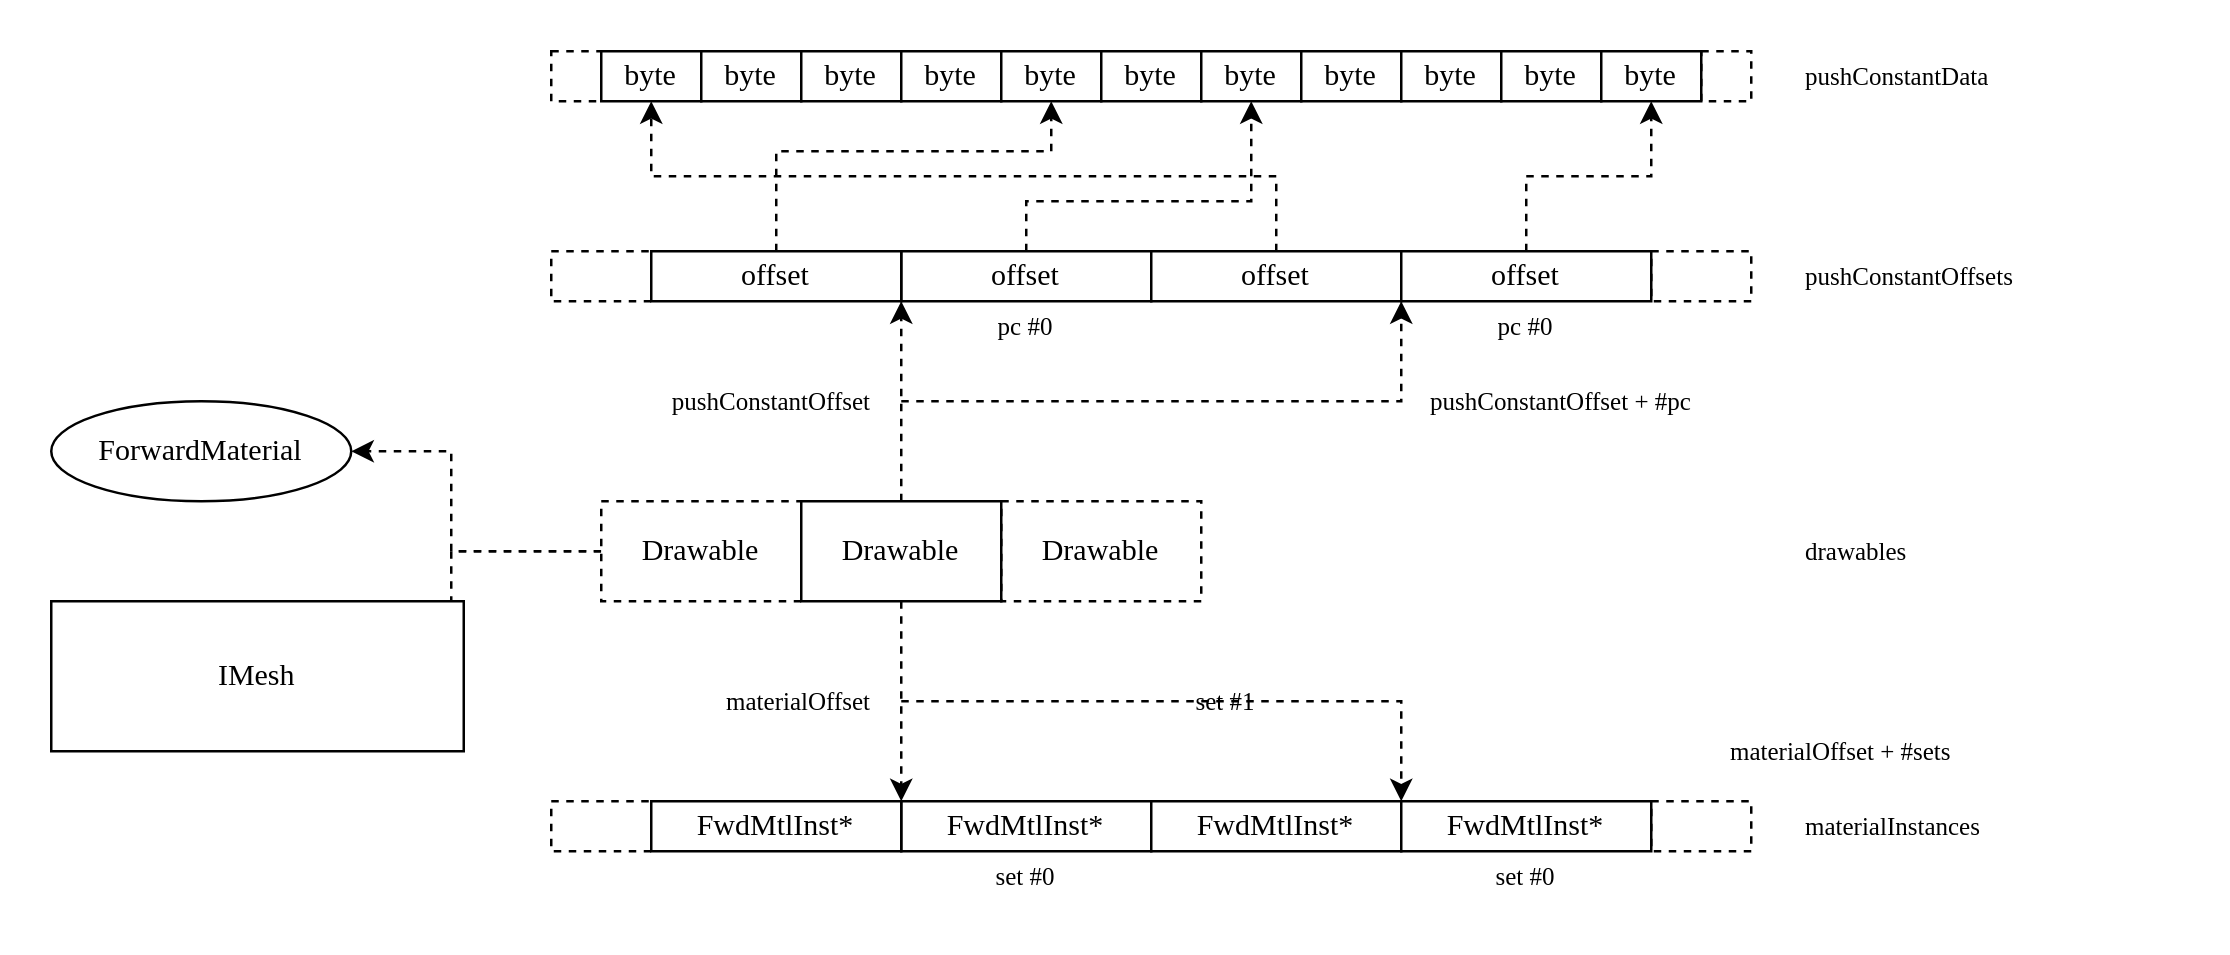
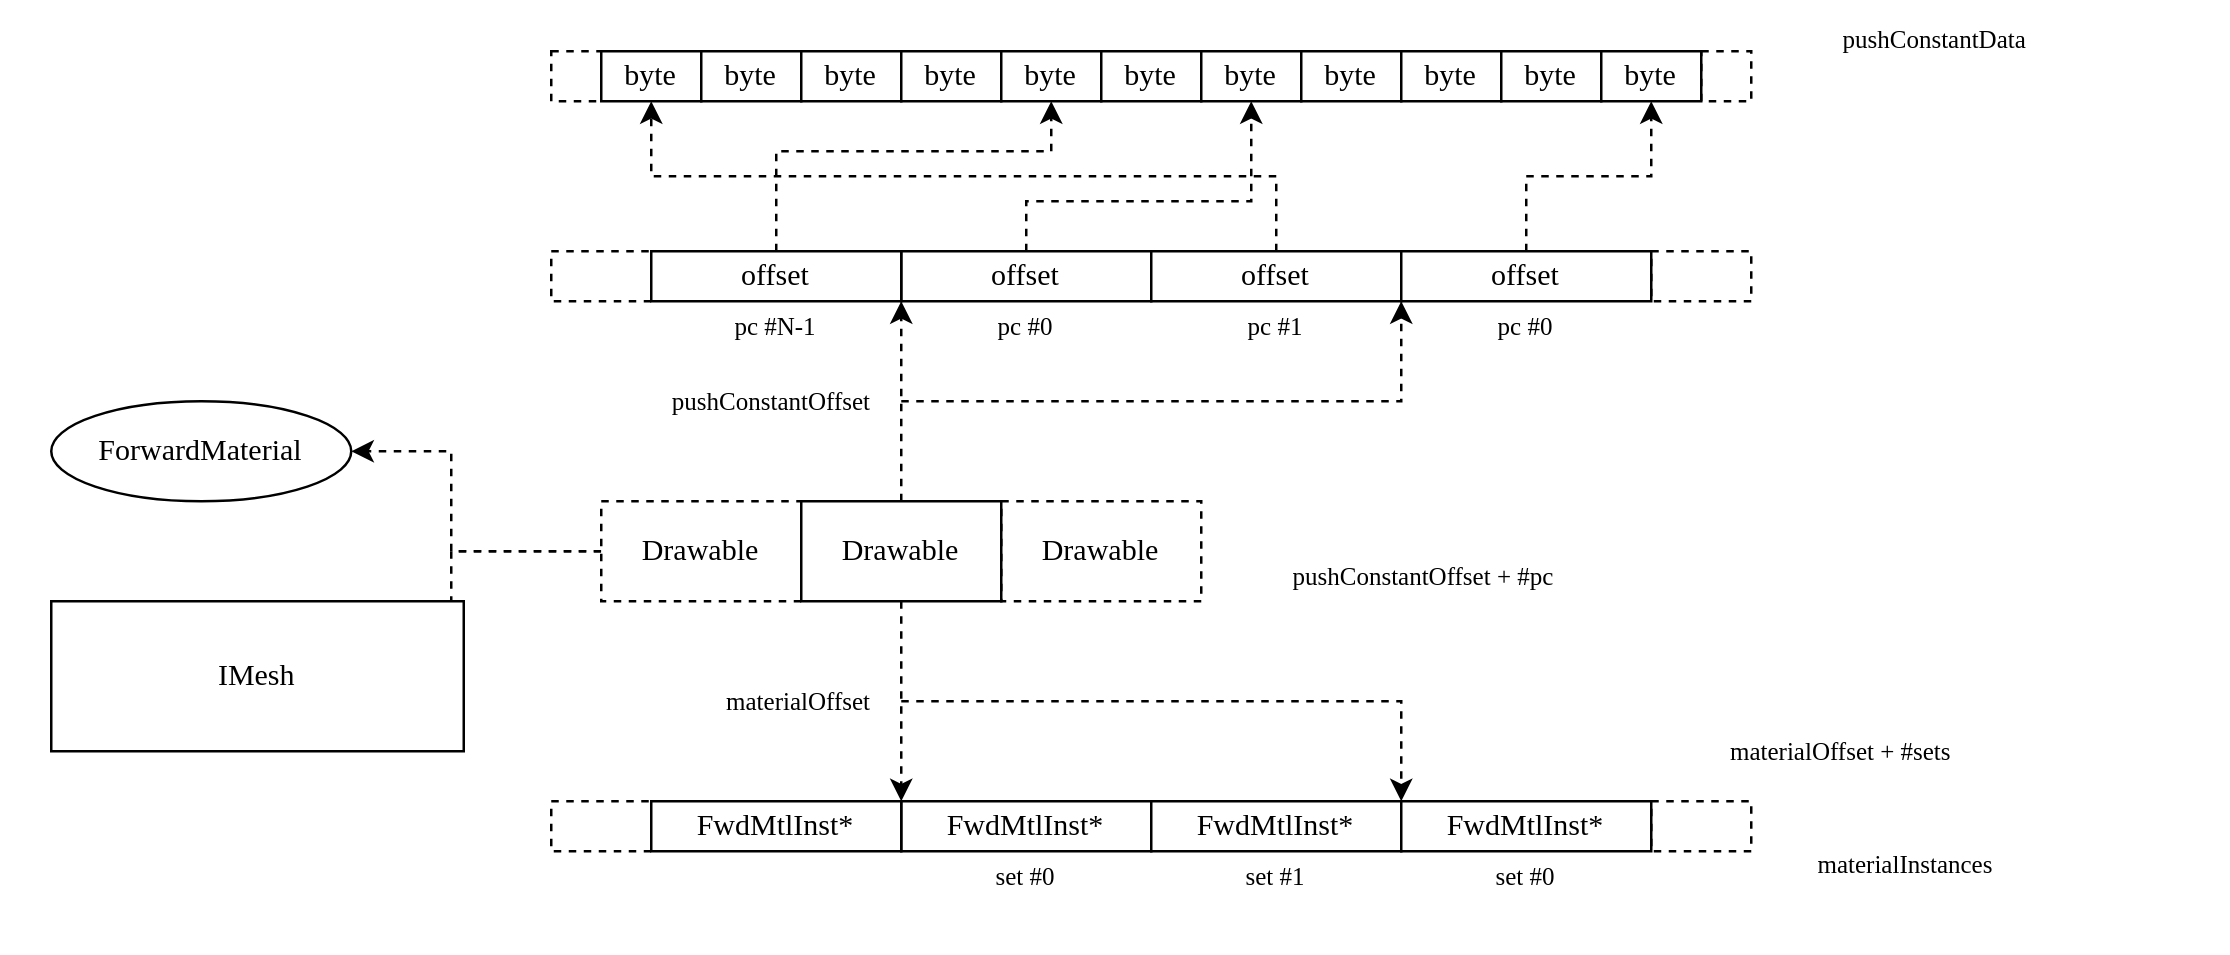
node "pushConstantData": moved (1989, 76) -> (2026, 39)
node "pushConstantOffsets": removed
node "pc #N-1": added
node "pc #1": added
node "pushConstantOffset + #pc": moved (1614, 401) -> (1476, 576)
node "drawables": removed
node "set #1": moved (1226, 701) -> (1276, 876)
node "materialInstances": moved (1989, 826) -> (2001, 864)
